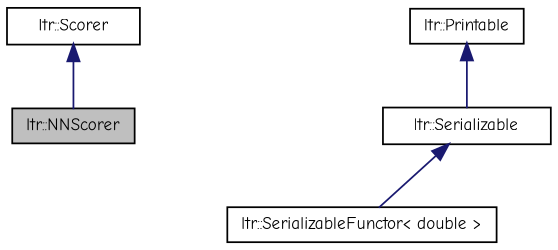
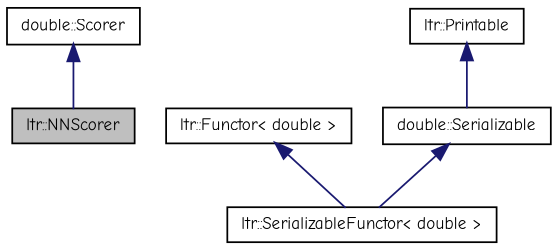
node "ltr::Scorer": label "ltr::Scorer" -> "double::Scorer"
node "ltr::Functor< double >": added
node "ltr::Serializable": label "ltr::Serializable" -> "double::Serializable"
